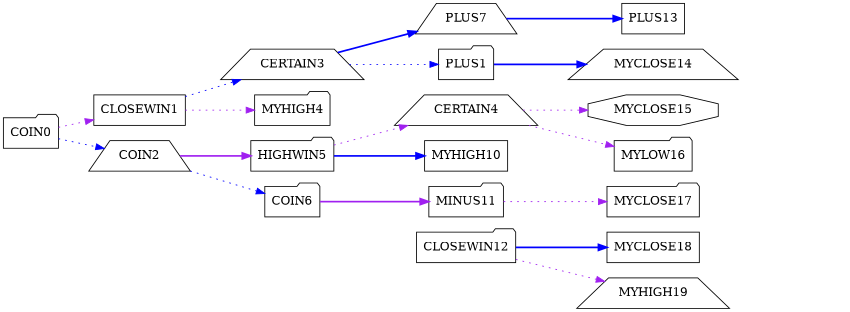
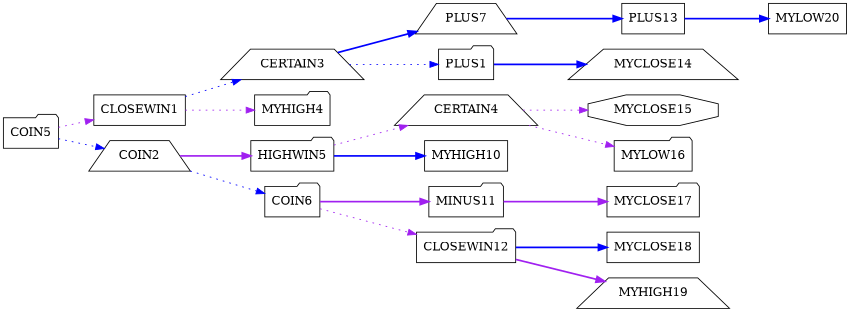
node "MYLOW20": added
node "COIN0": label "COIN0" -> "COIN5"
edge "MINUS11" -> "MYCLOSE17": style dotted -> bold
edge "COIN6" -> "CLOSEWIN12": added
edge "CLOSEWIN12" -> "MYHIGH19": style dotted -> bold
